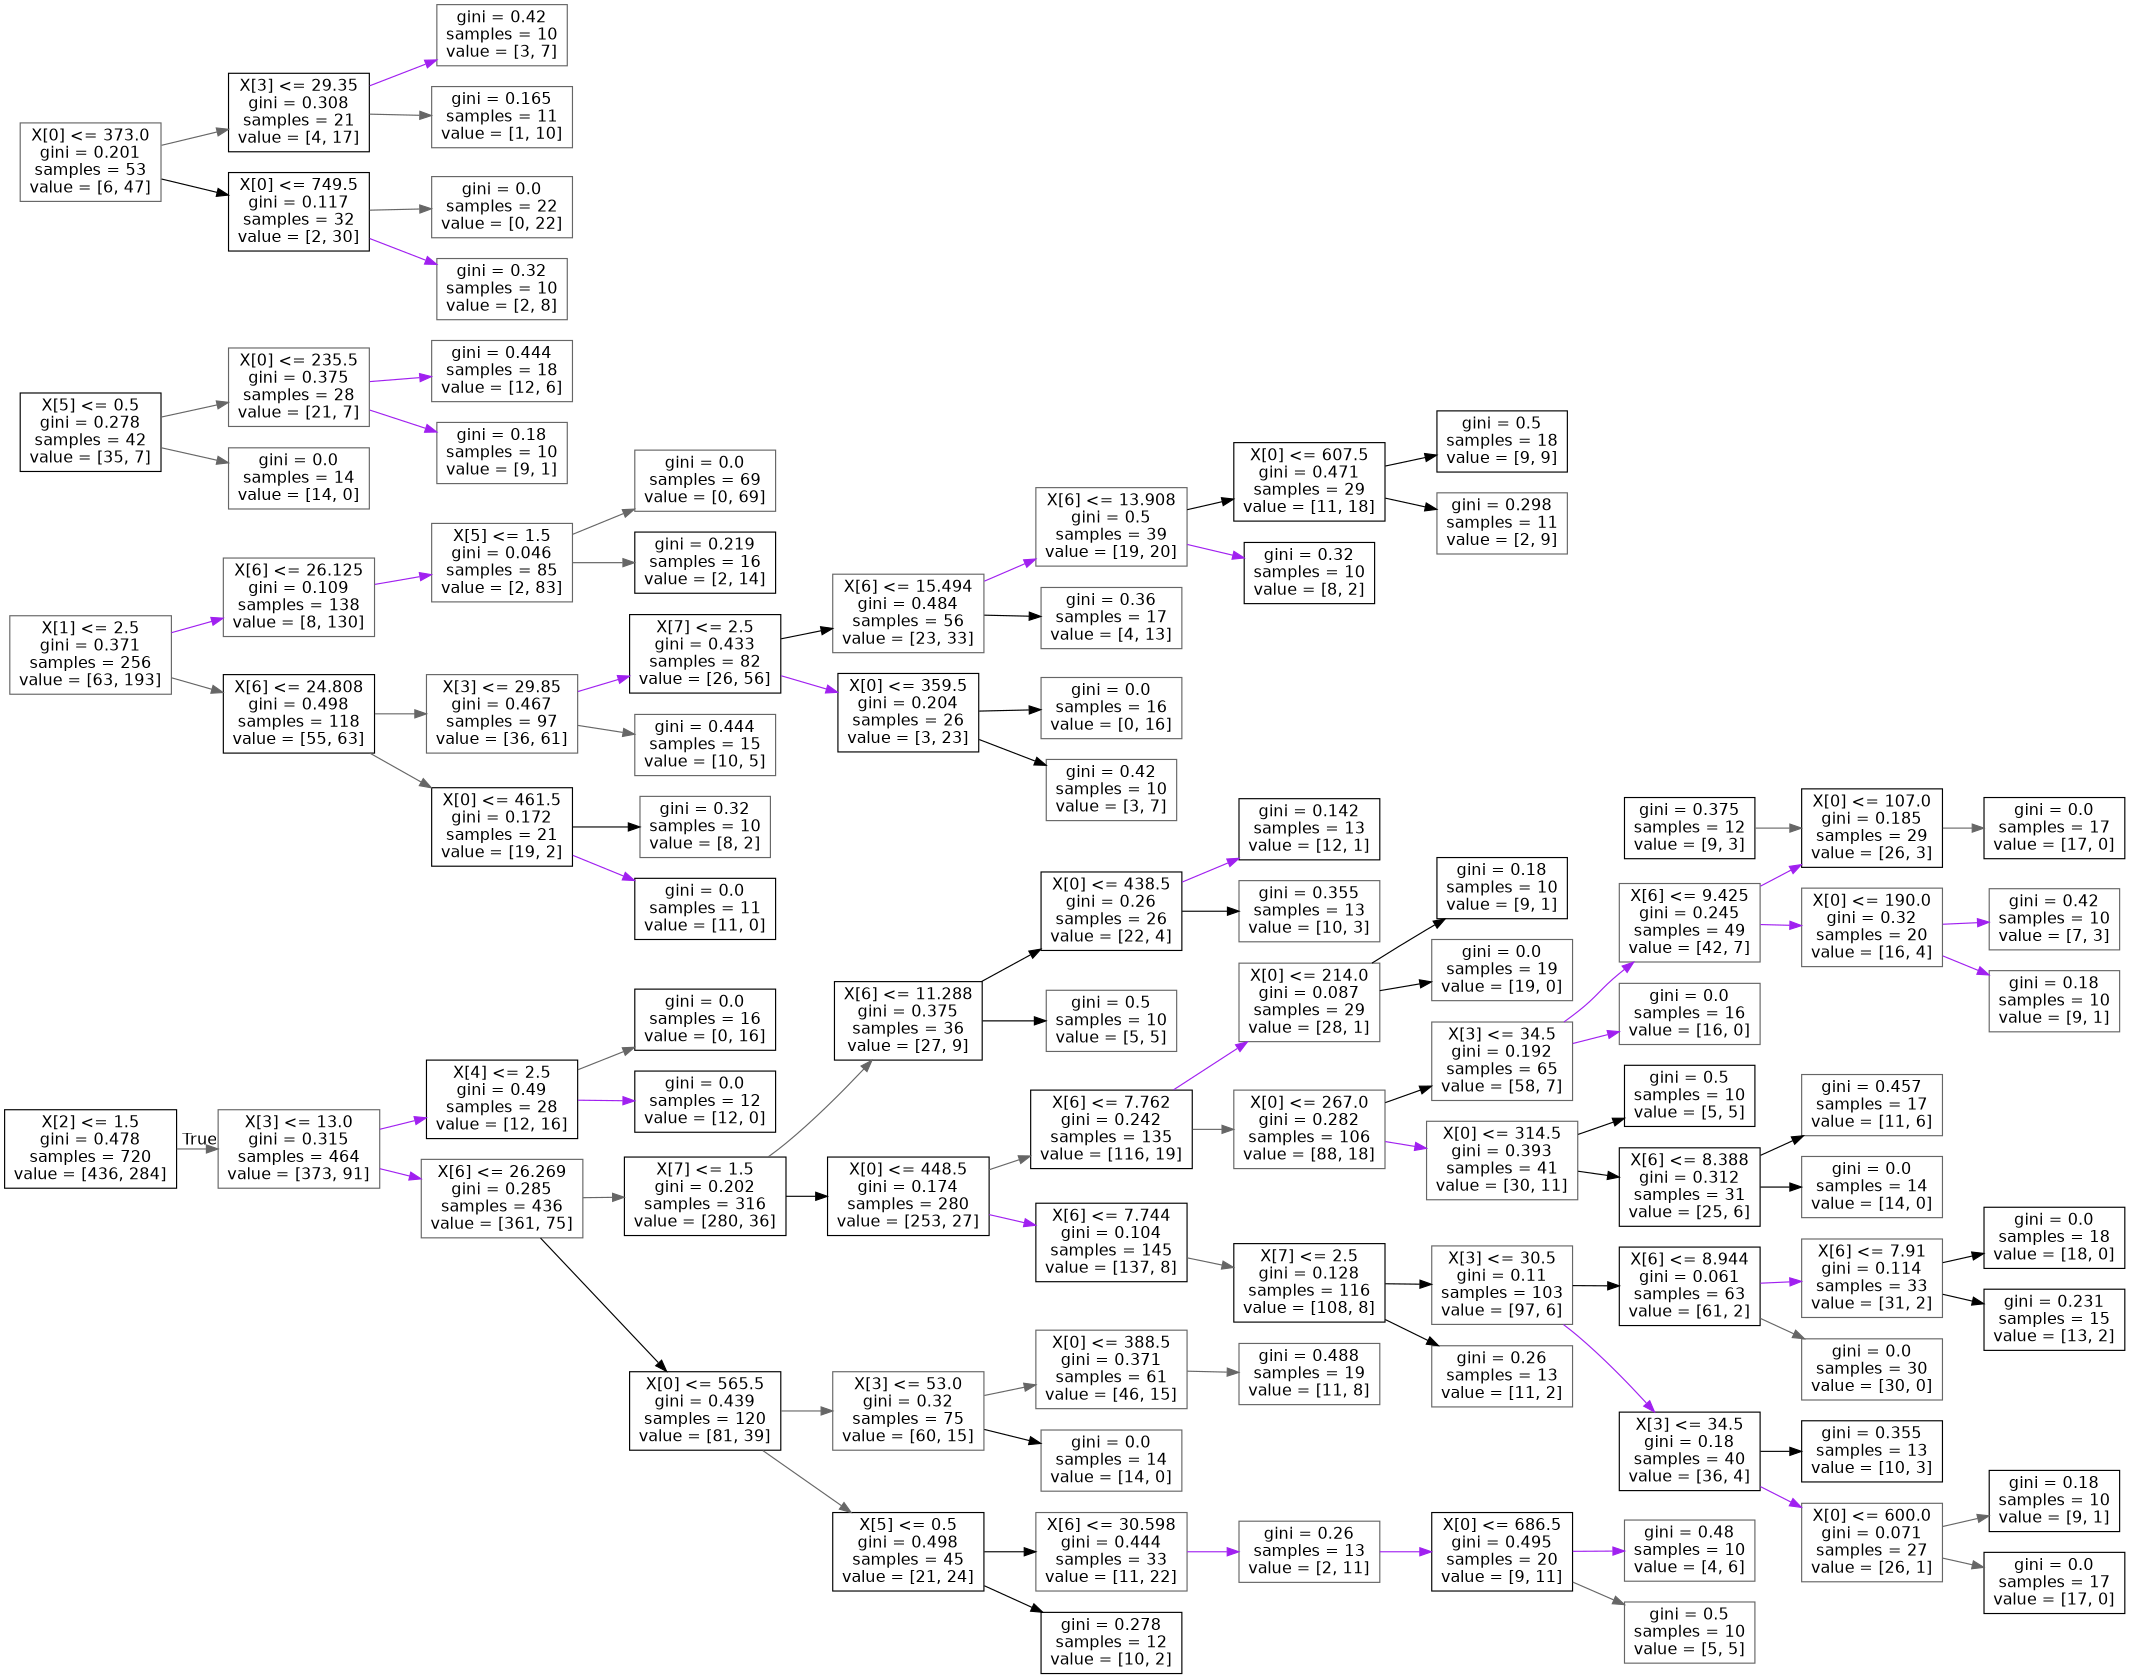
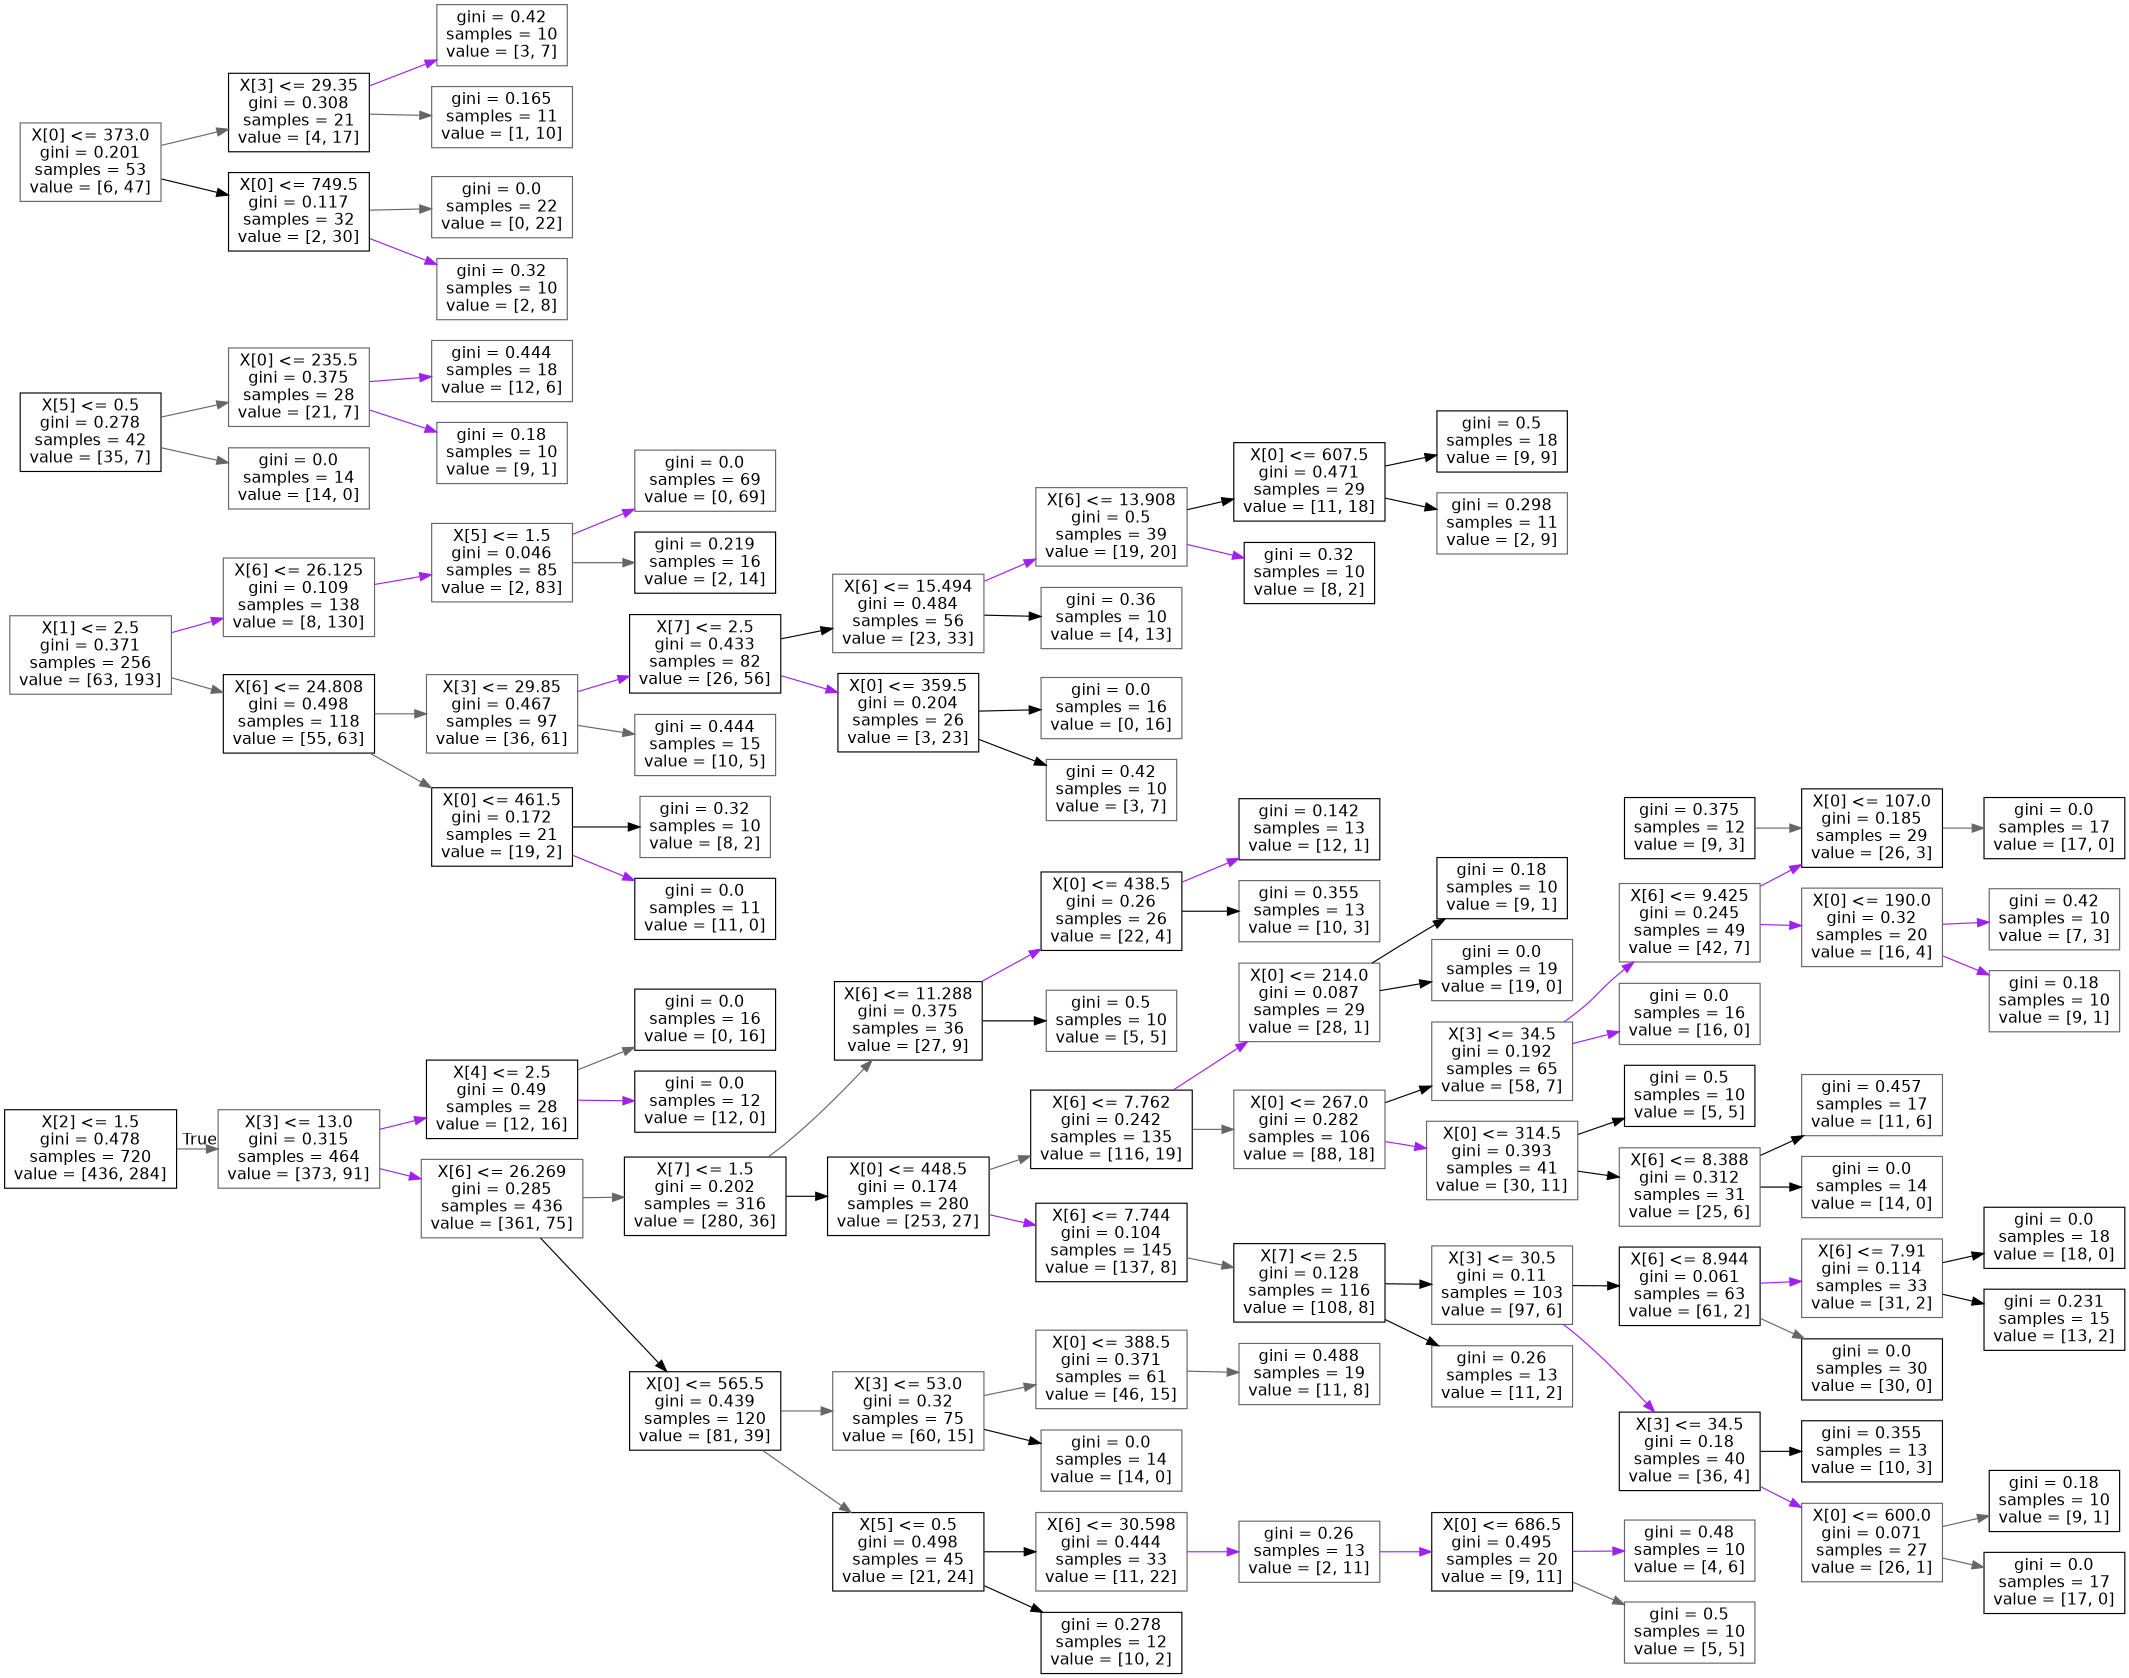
edge "X[5] <= 1.5 gini = 0.046 samples = 85 value = [2, 83]" -> "gini = 0.0 samples = 69 value = [0, 69]": color gray40 -> purple
node "gini = 0.36 samples = 17 value = [4, 13]": label "gini = 0.36 samples = 17 value = [4, 13]" -> "gini = 0.36 samples = 10 value = [4, 13]"
edge "X[6] <= 11.288 gini = 0.375 samples = 36 value = [27, 9]" -> "X[0] <= 438.5 gini = 0.26 samples = 26 value = [22, 4]": color black -> purple
node "X[6] <= 8.388 gini = 0.312 samples = 31 value = [25, 6]": color black -> gray40
node "gini = 0.0 samples = 30 value = [30, 0]": color gray40 -> black
